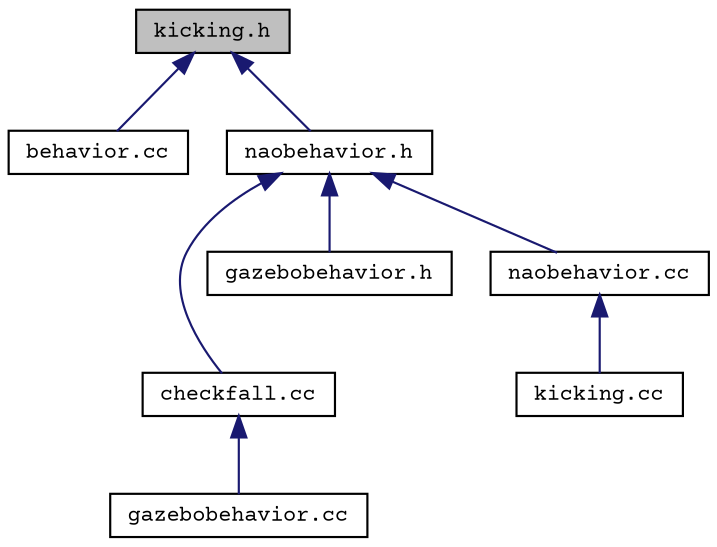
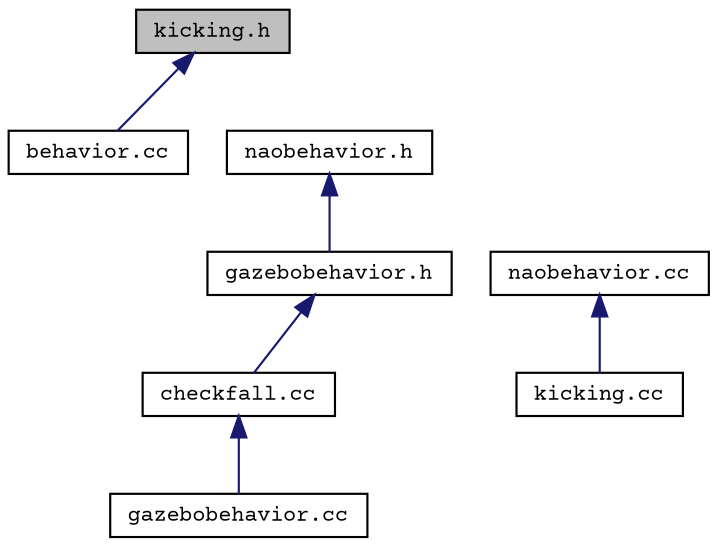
edge "naobehavior.h" -> "kicking.h": removed
edge "naobehavior.cc" -> "naobehavior.h": removed
edge "checkfall.cc" -> "naobehavior.h": now "checkfall.cc" -> "gazebobehavior.h"
